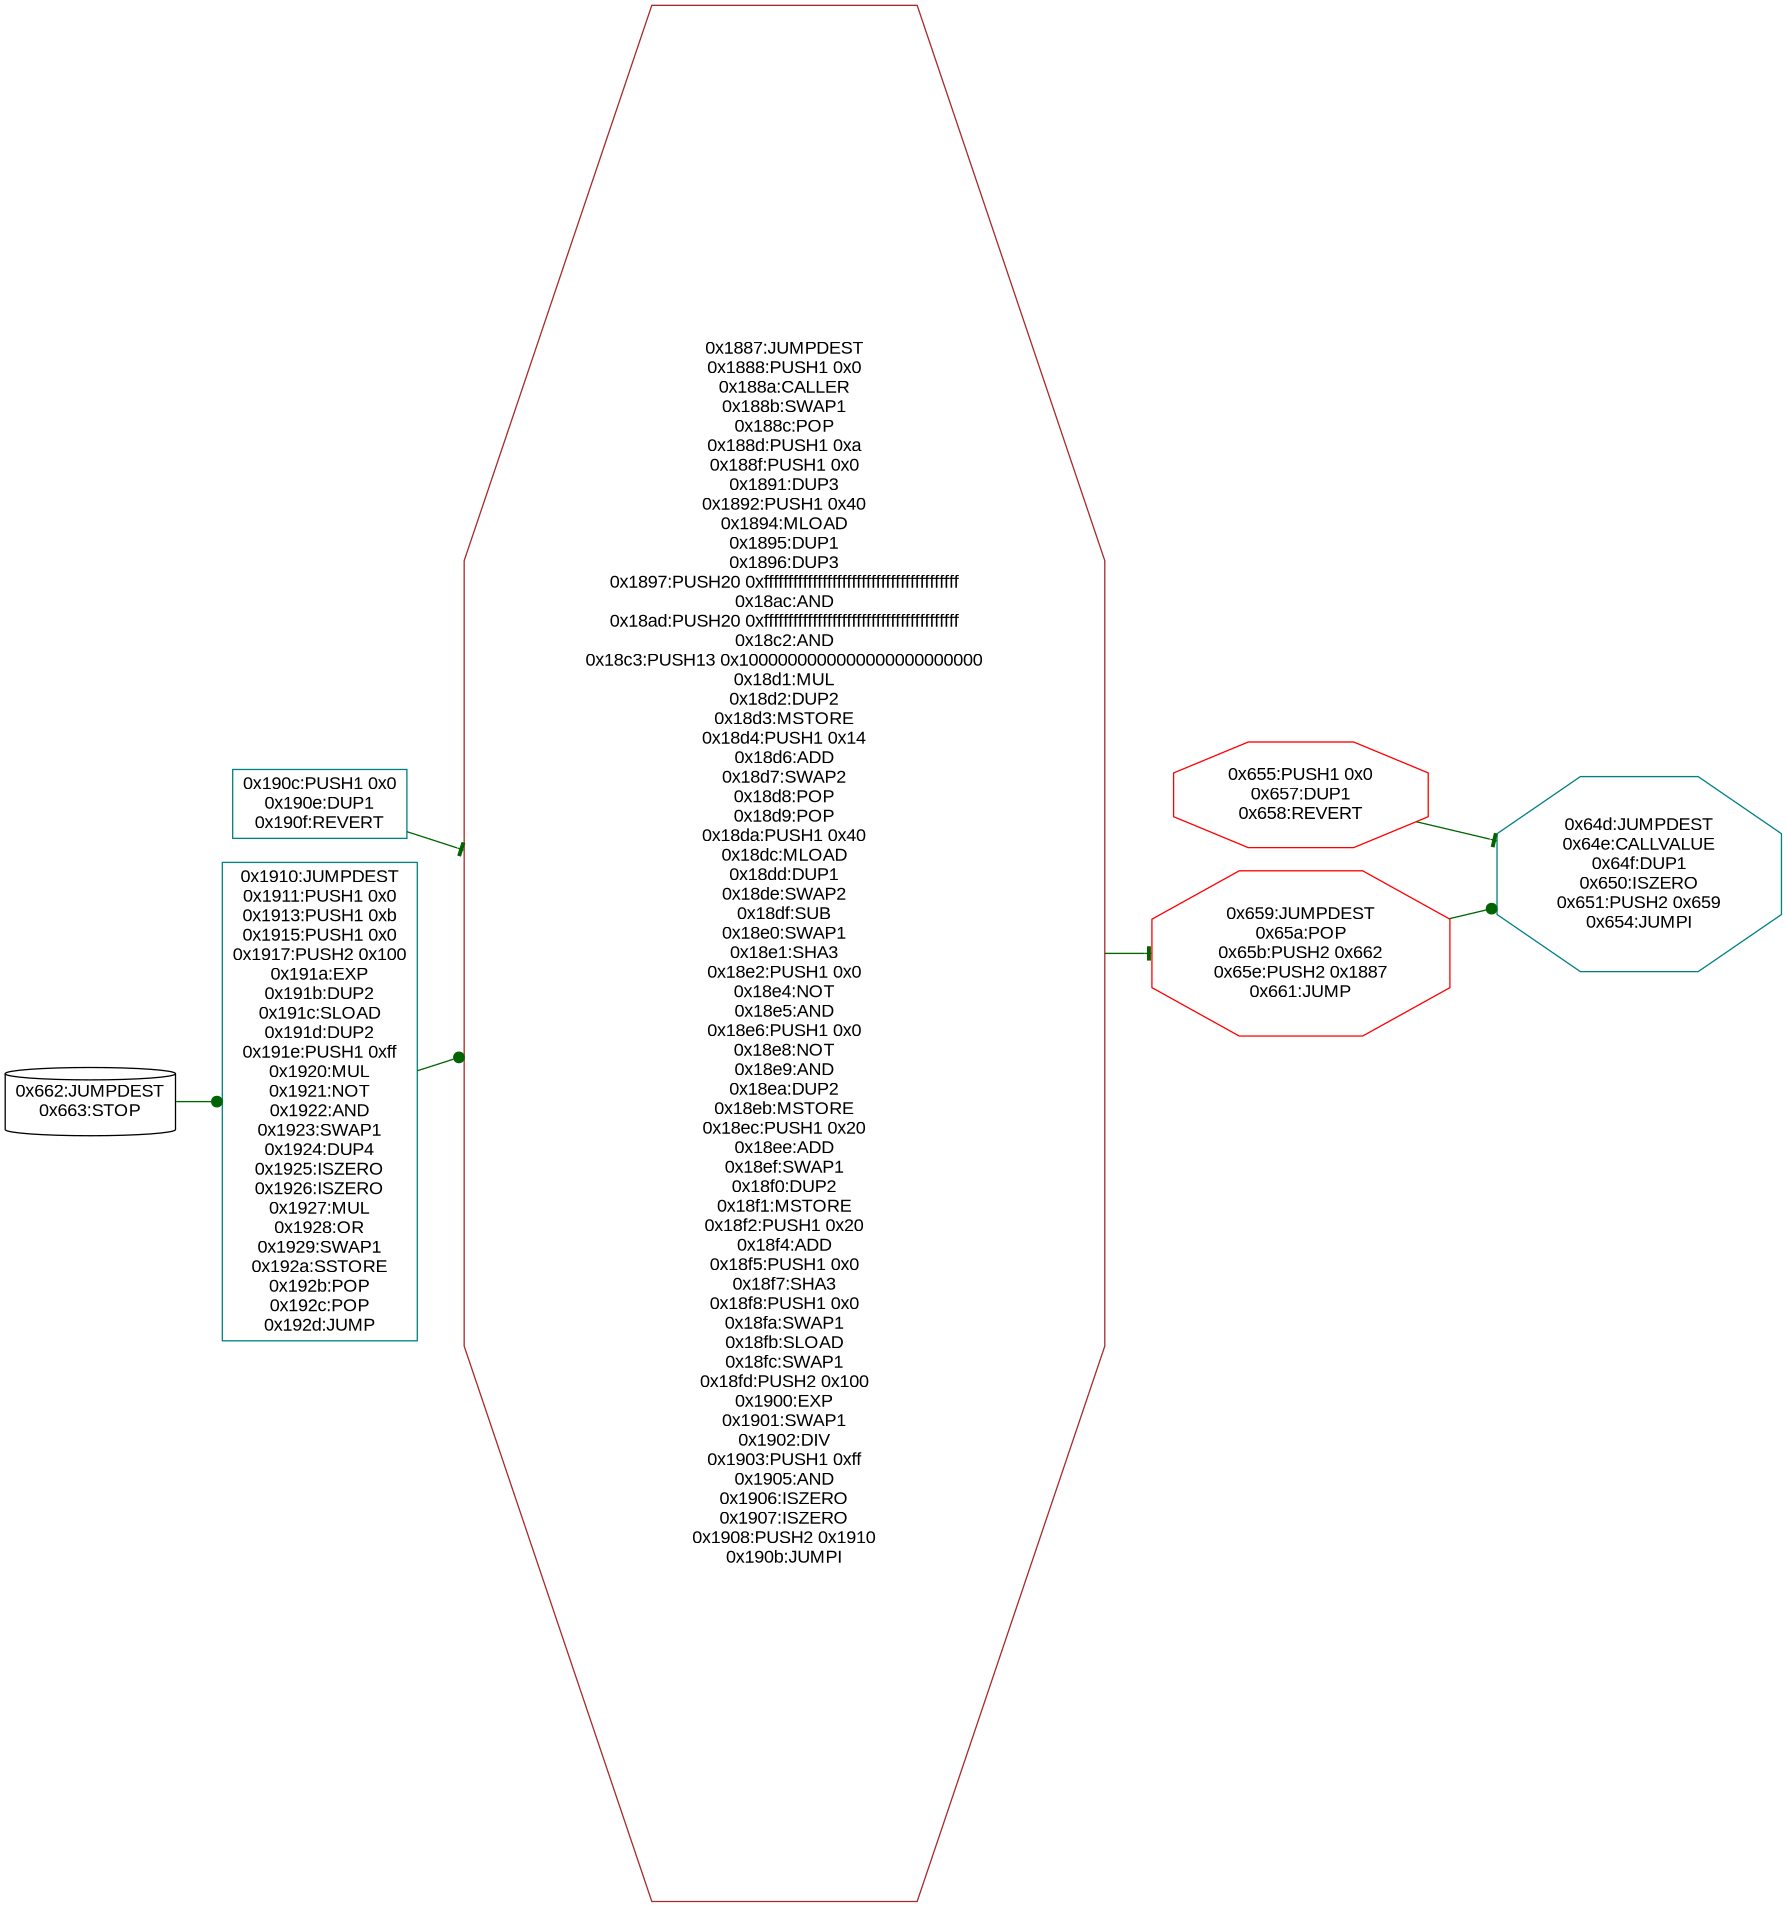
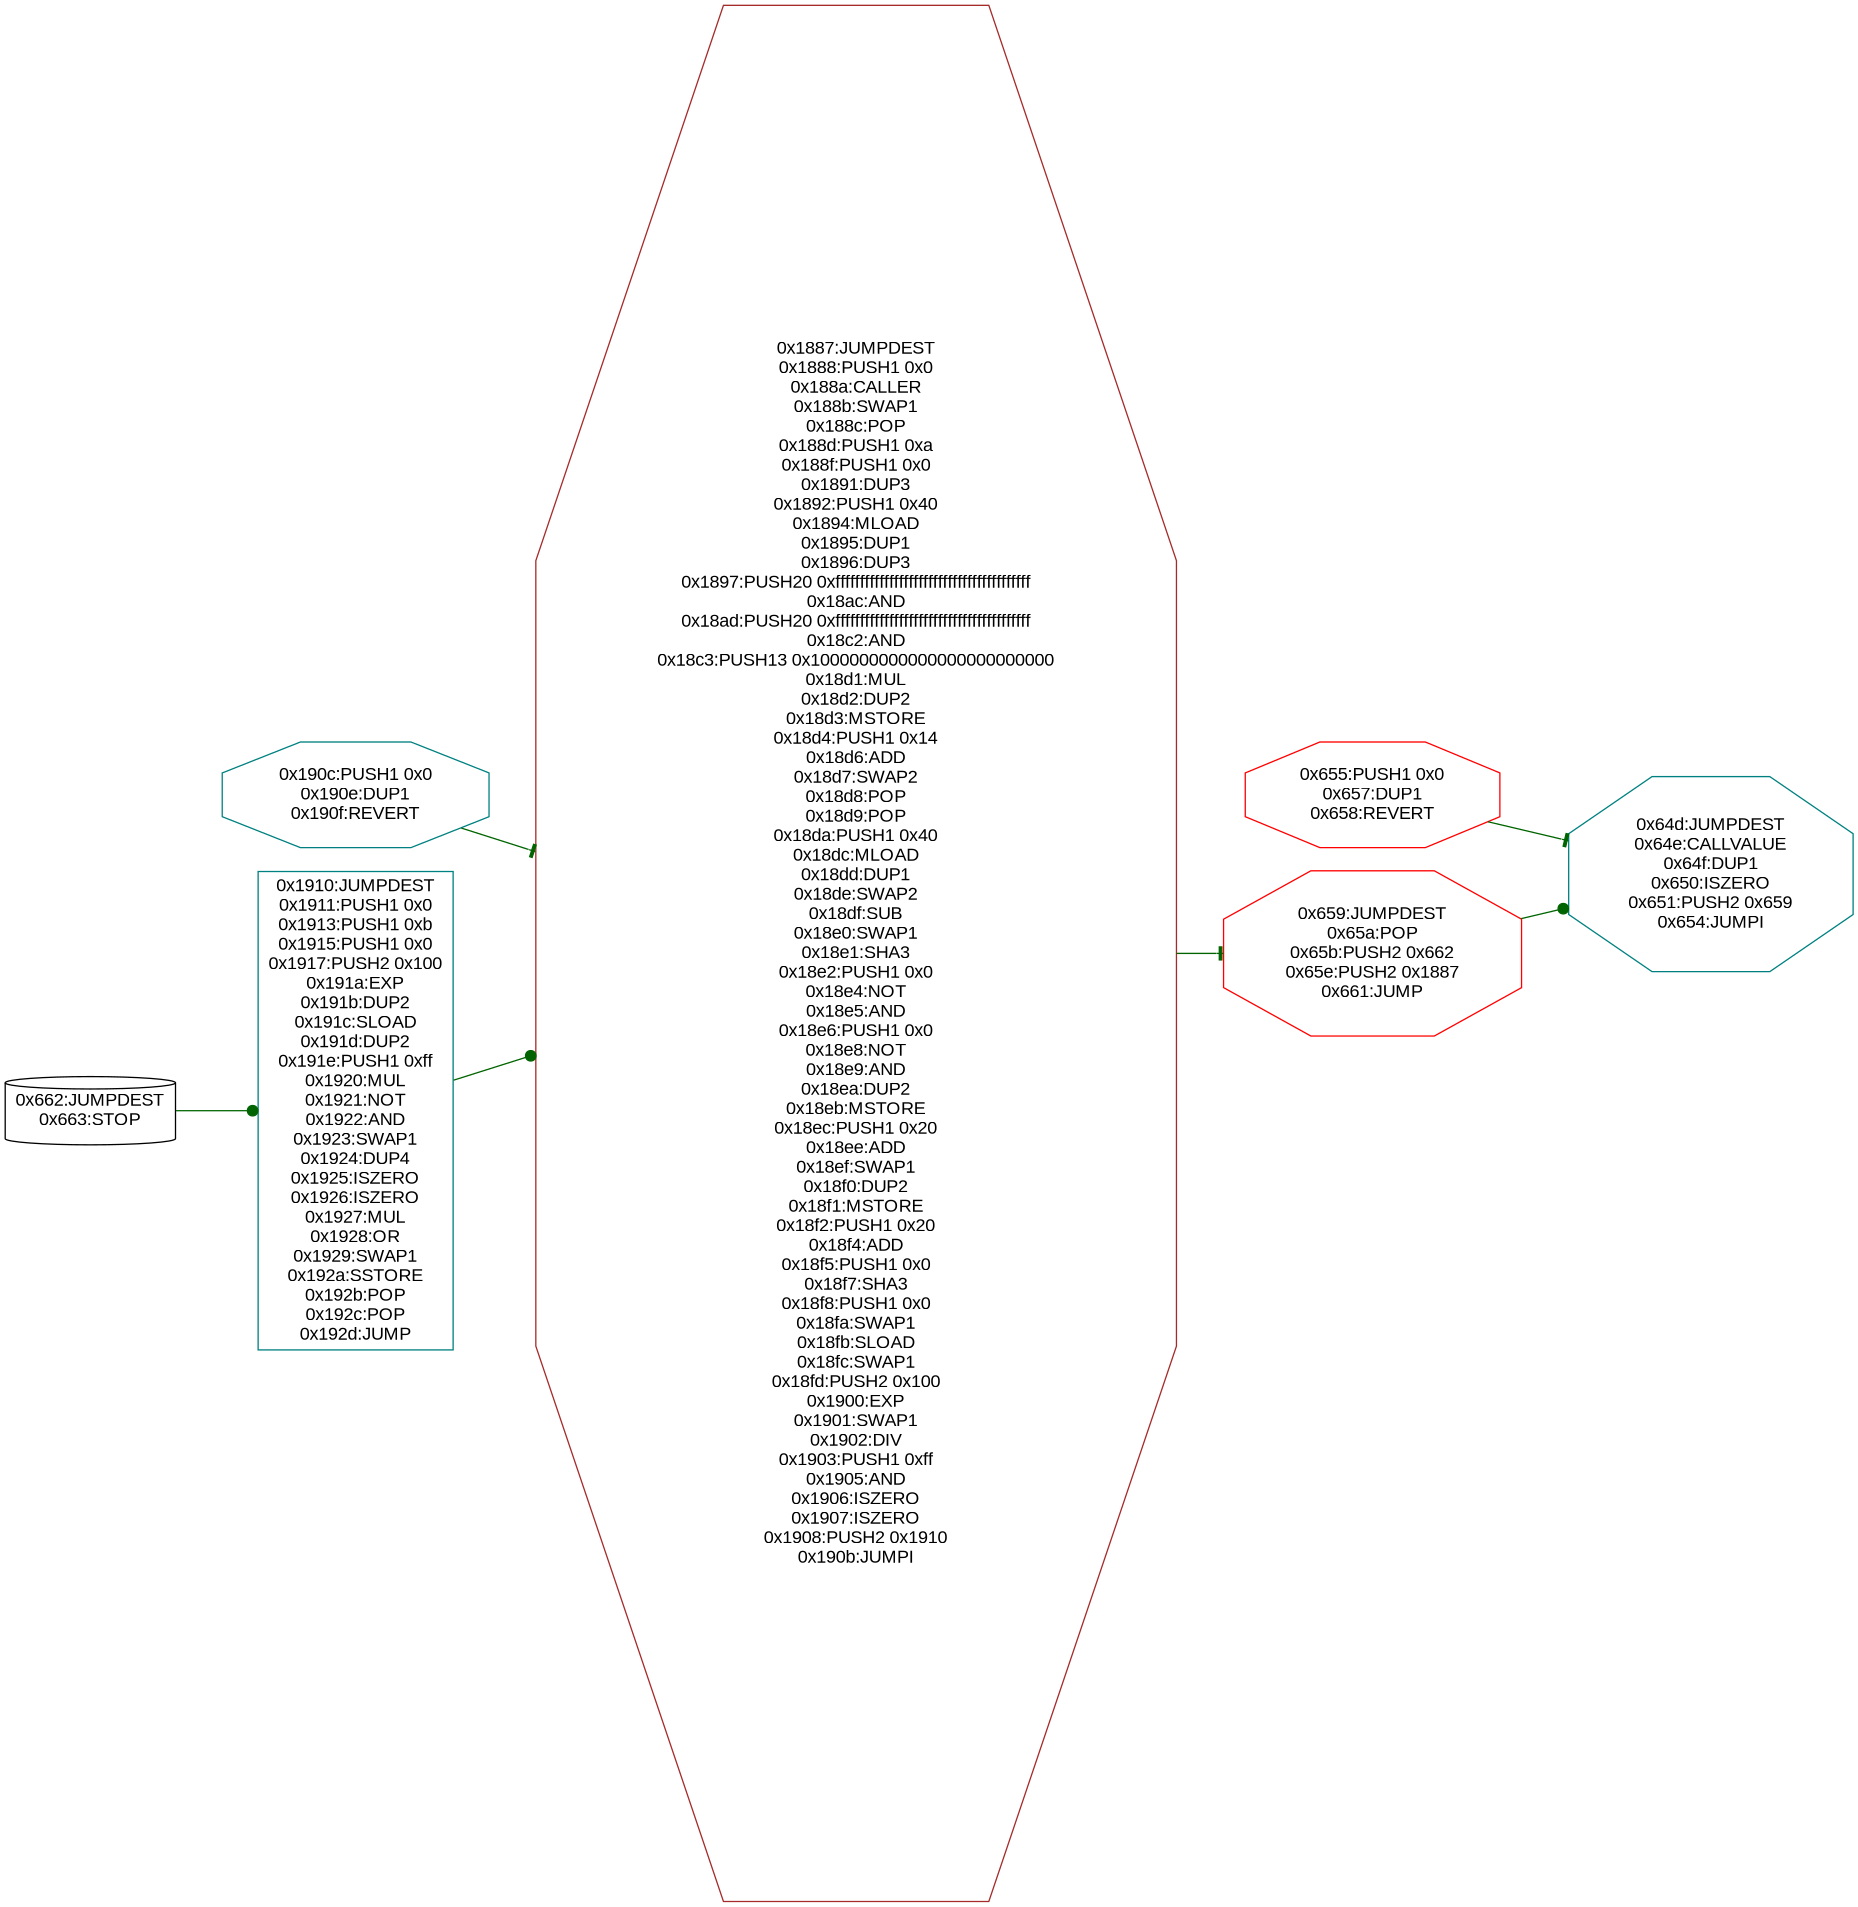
node "0x190c:PUSH1 0x0 0x190e:DUP1 0x190f:REVERT": shape box -> octagon
